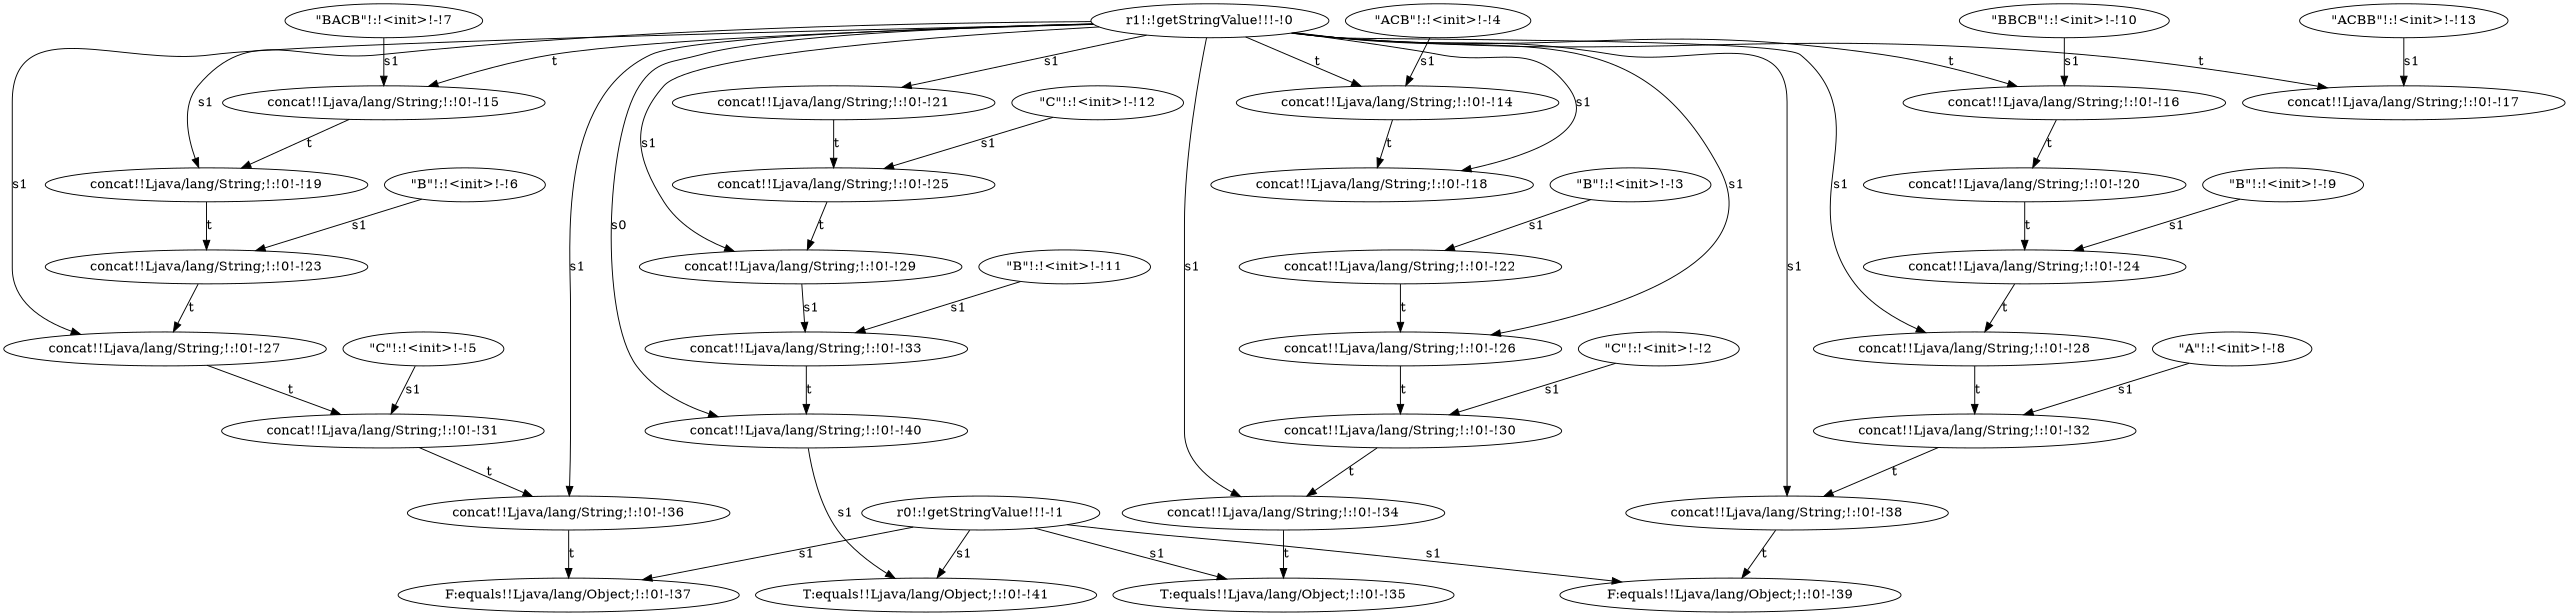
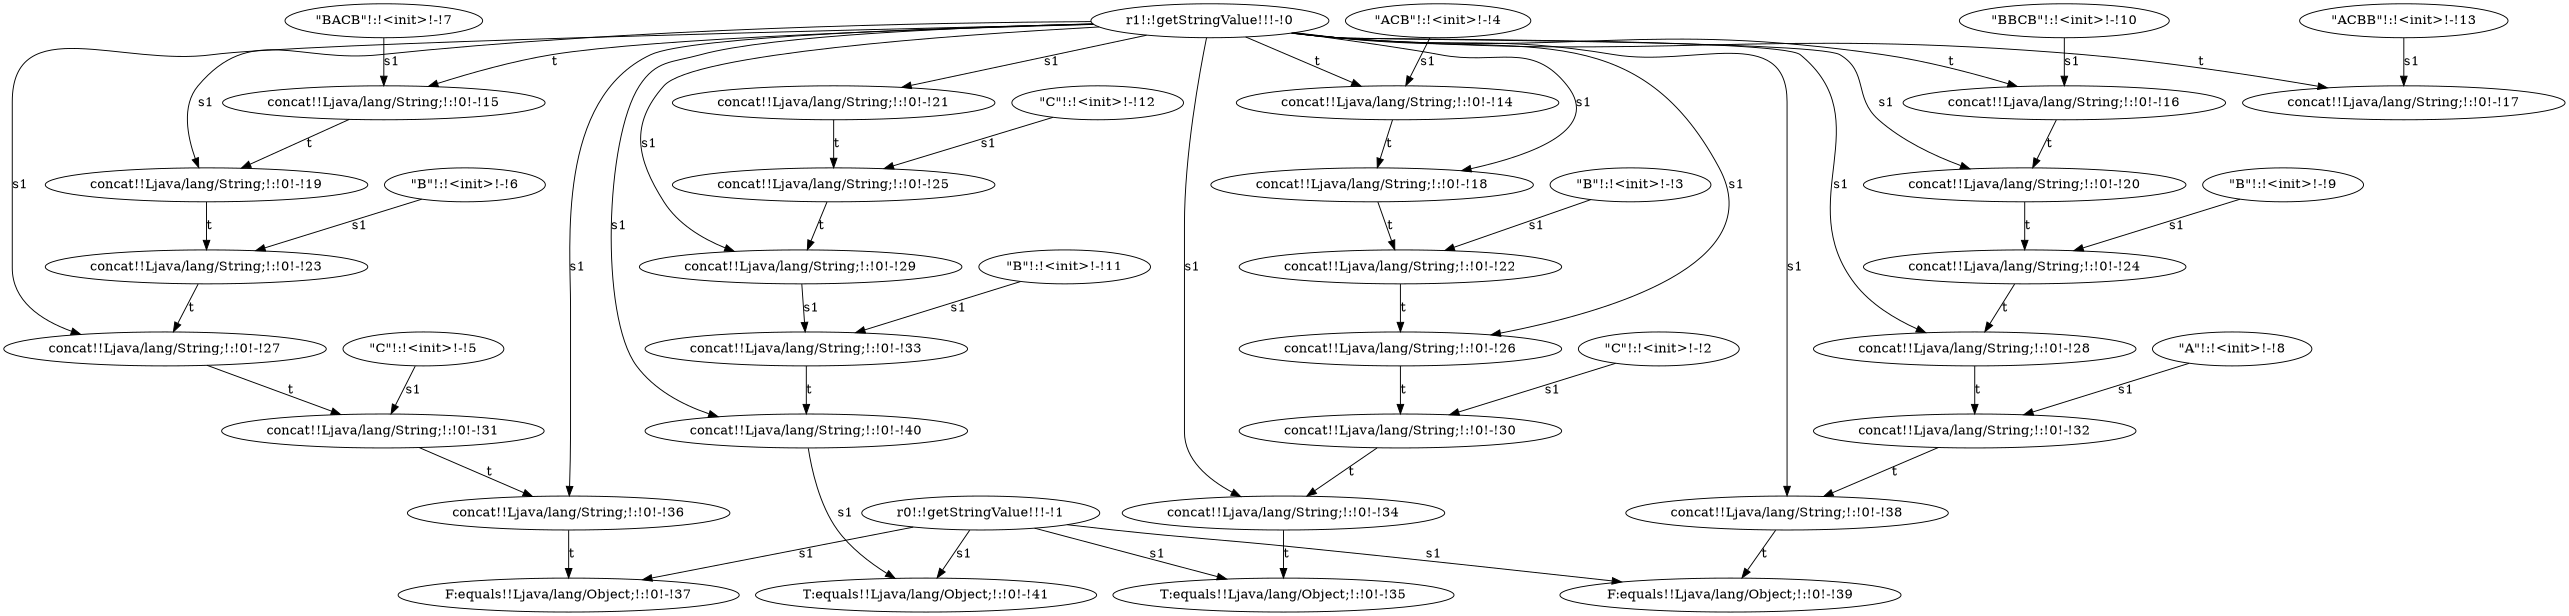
edge "r1!:!getStringValue!!!-!0" -> "concat!!Ljava/lang/String;!:!0!-!20": added, label "s1"
edge "concat!!Ljava/lang/String;!:!0!-!18" -> "concat!!Ljava/lang/String;!:!0!-!22": added, label "t"
edge "r1!:!getStringValue!!!-!0" -> "concat!!Ljava/lang/String;!:!0!-!40": label "s0" -> "s1"
